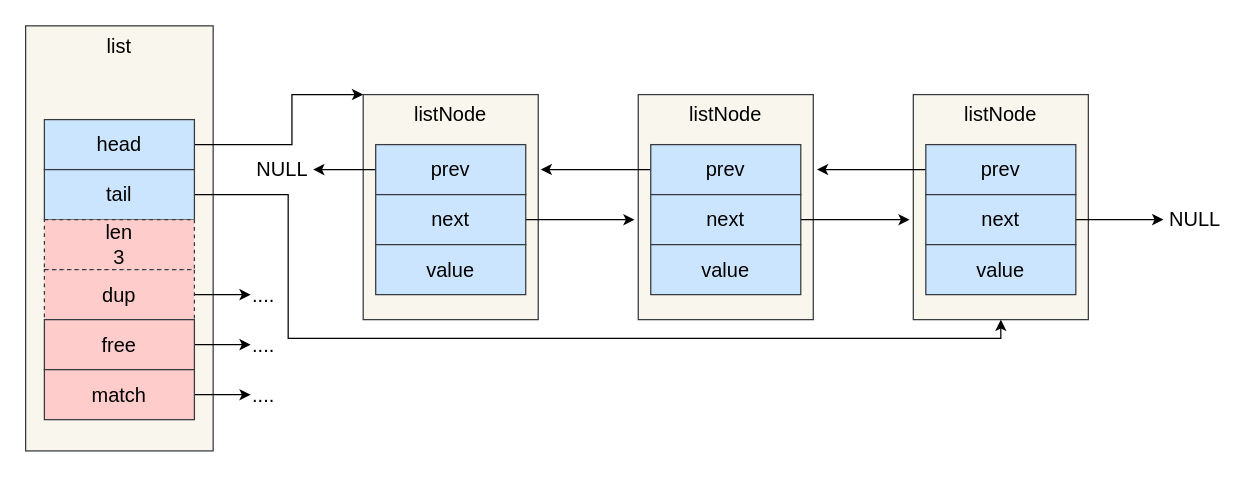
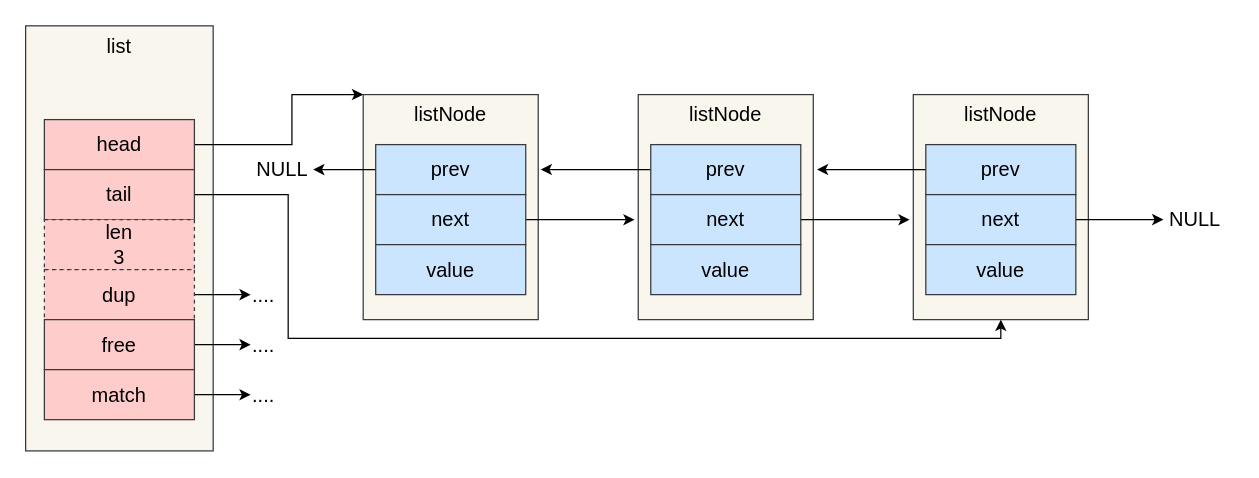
node "head": fillcolor #cce5ff -> #ffcccc
node "tail": fillcolor #cce5ff -> #ffcccc
